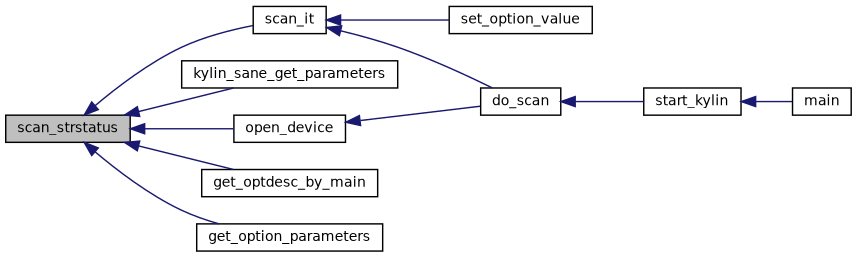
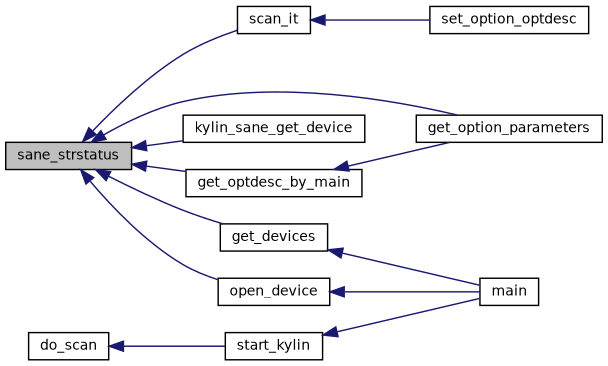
node "set_option_value": label "set_option_value" -> "set_option_optdesc"
edge "do_scan" -> "scan_it": removed
node "kylin_sane_get_parameters": label "kylin_sane_get_parameters" -> "kylin_sane_get_device"
edge "do_scan" -> "open_device": now "main" -> "open_device"
node "scan_strstatus": label "scan_strstatus" -> "sane_strstatus"
edge "get_option_parameters" -> "get_optdesc_by_main": added
node "get_devices": added
